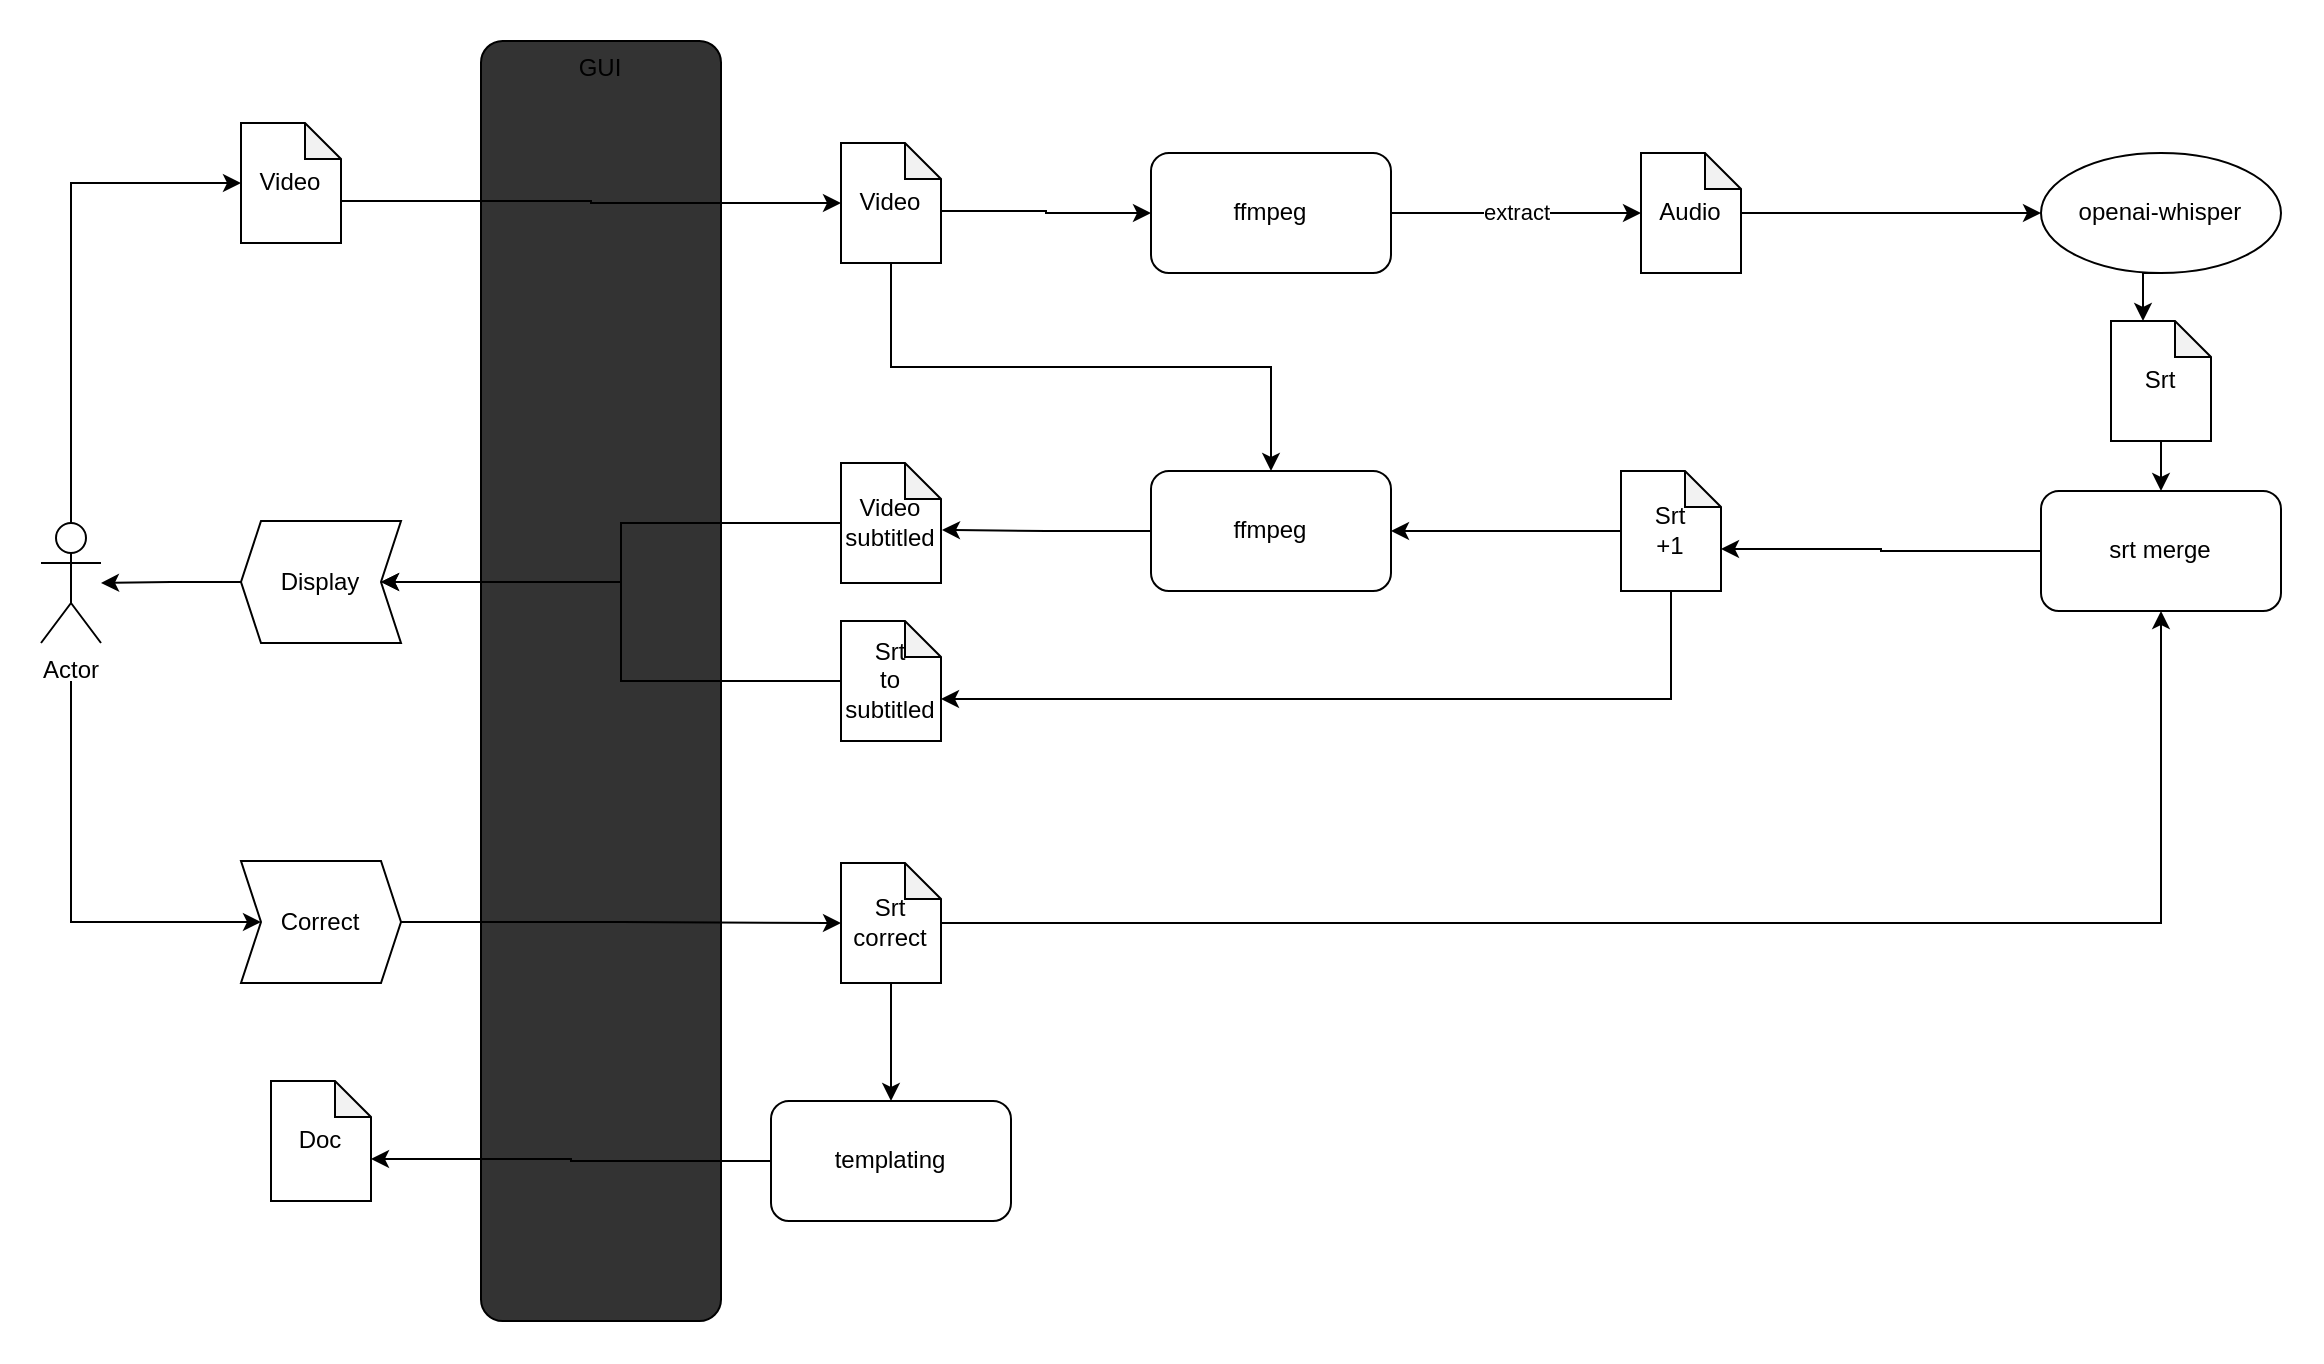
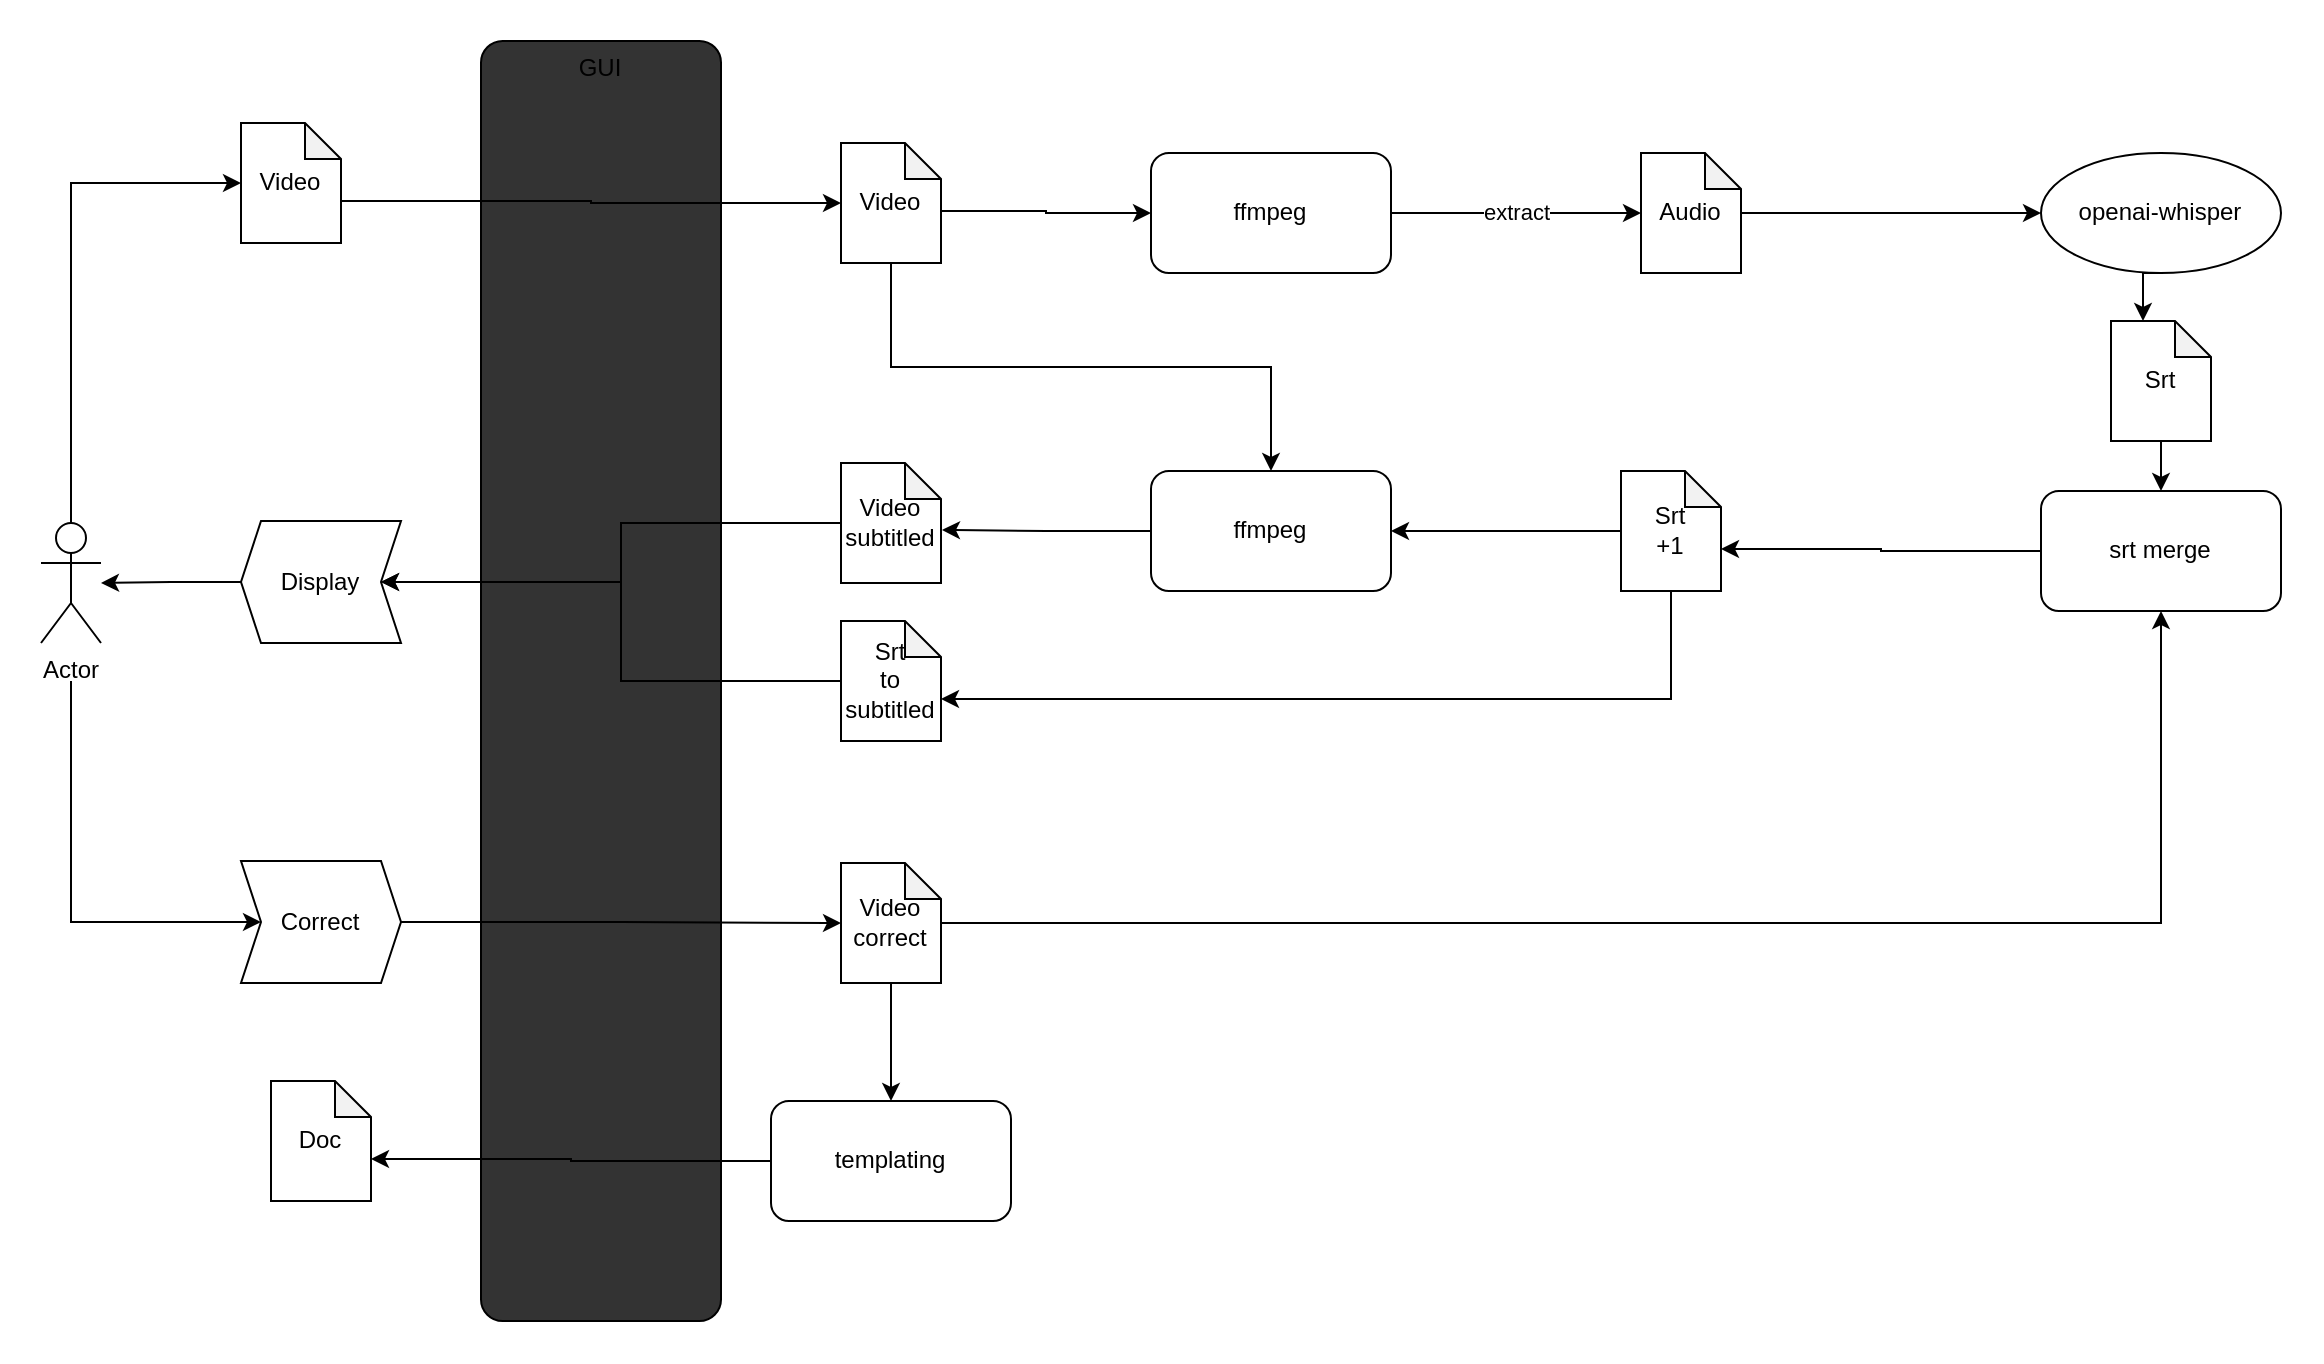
node "Srt correct": label "Srt correct" -> "Video correct"
